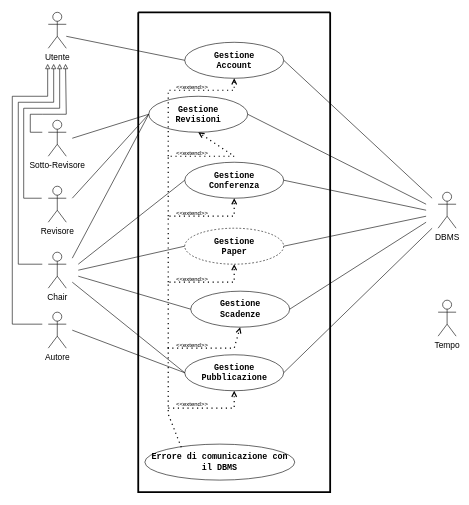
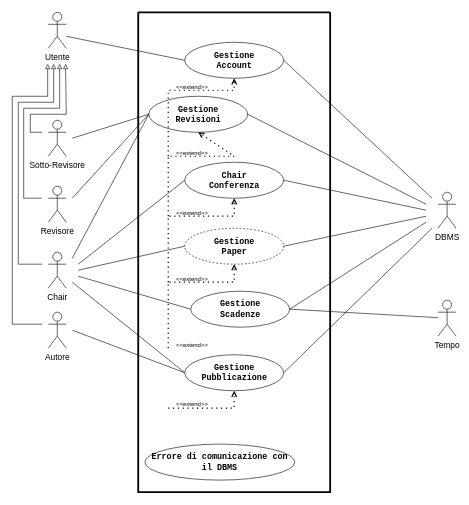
node "Gestione Conferenza": label "Gestione Conferenza" -> "Chair Conferenza"
edge "Gestione Scadenze" -- "Tempo": added
edge "Errore di comunicazione con il DBMS" -> "Gestione Scadenze": removed
